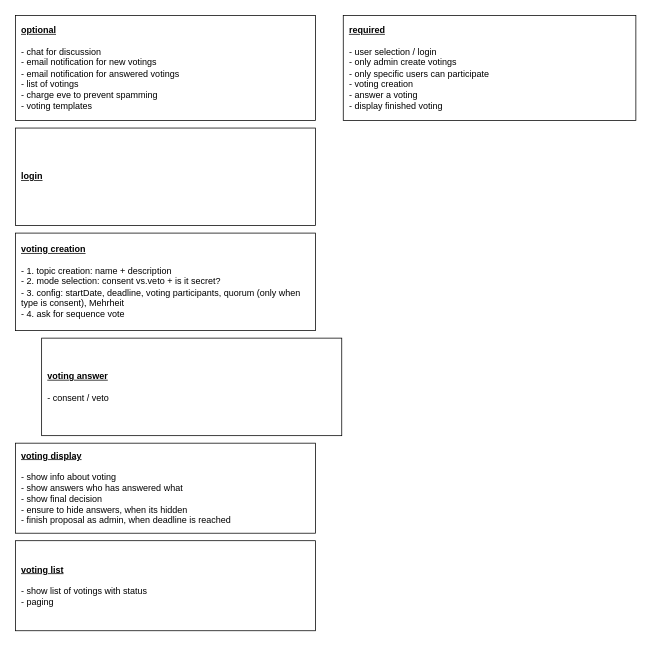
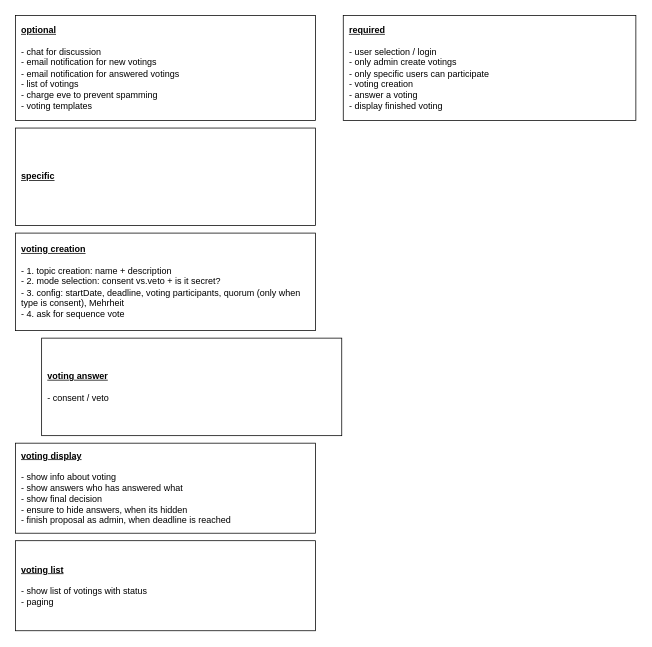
node "login": label "login" -> "specific"
